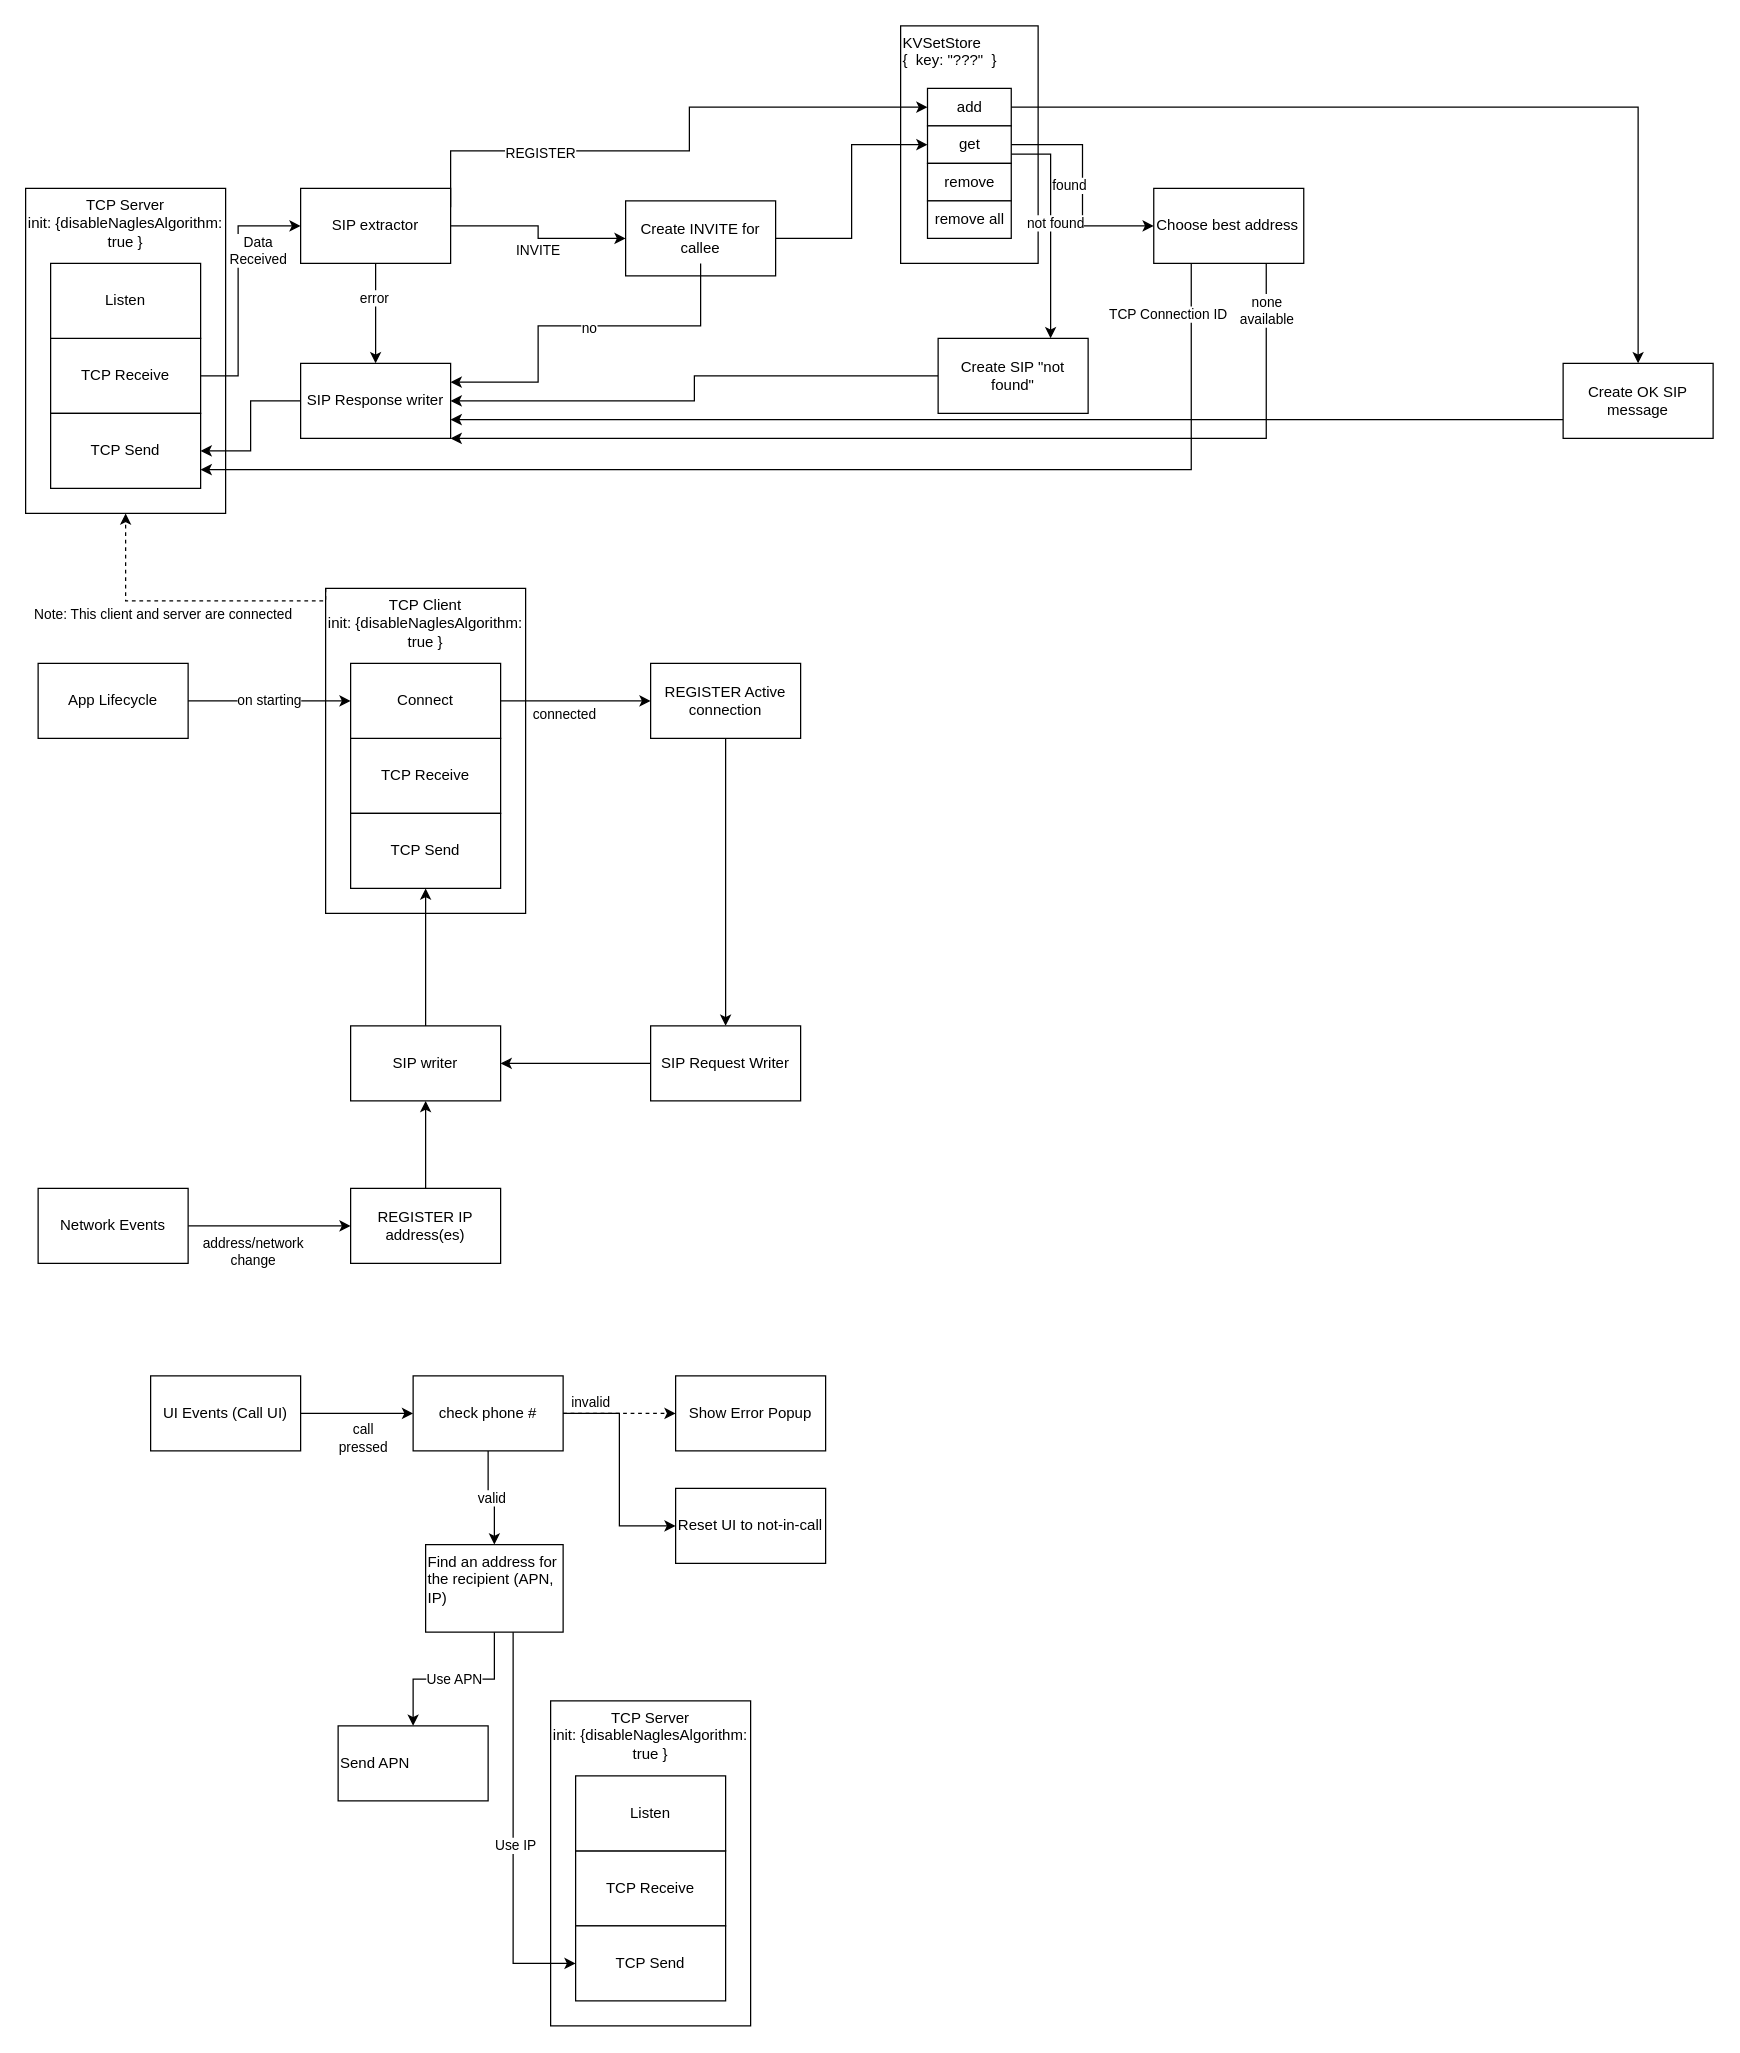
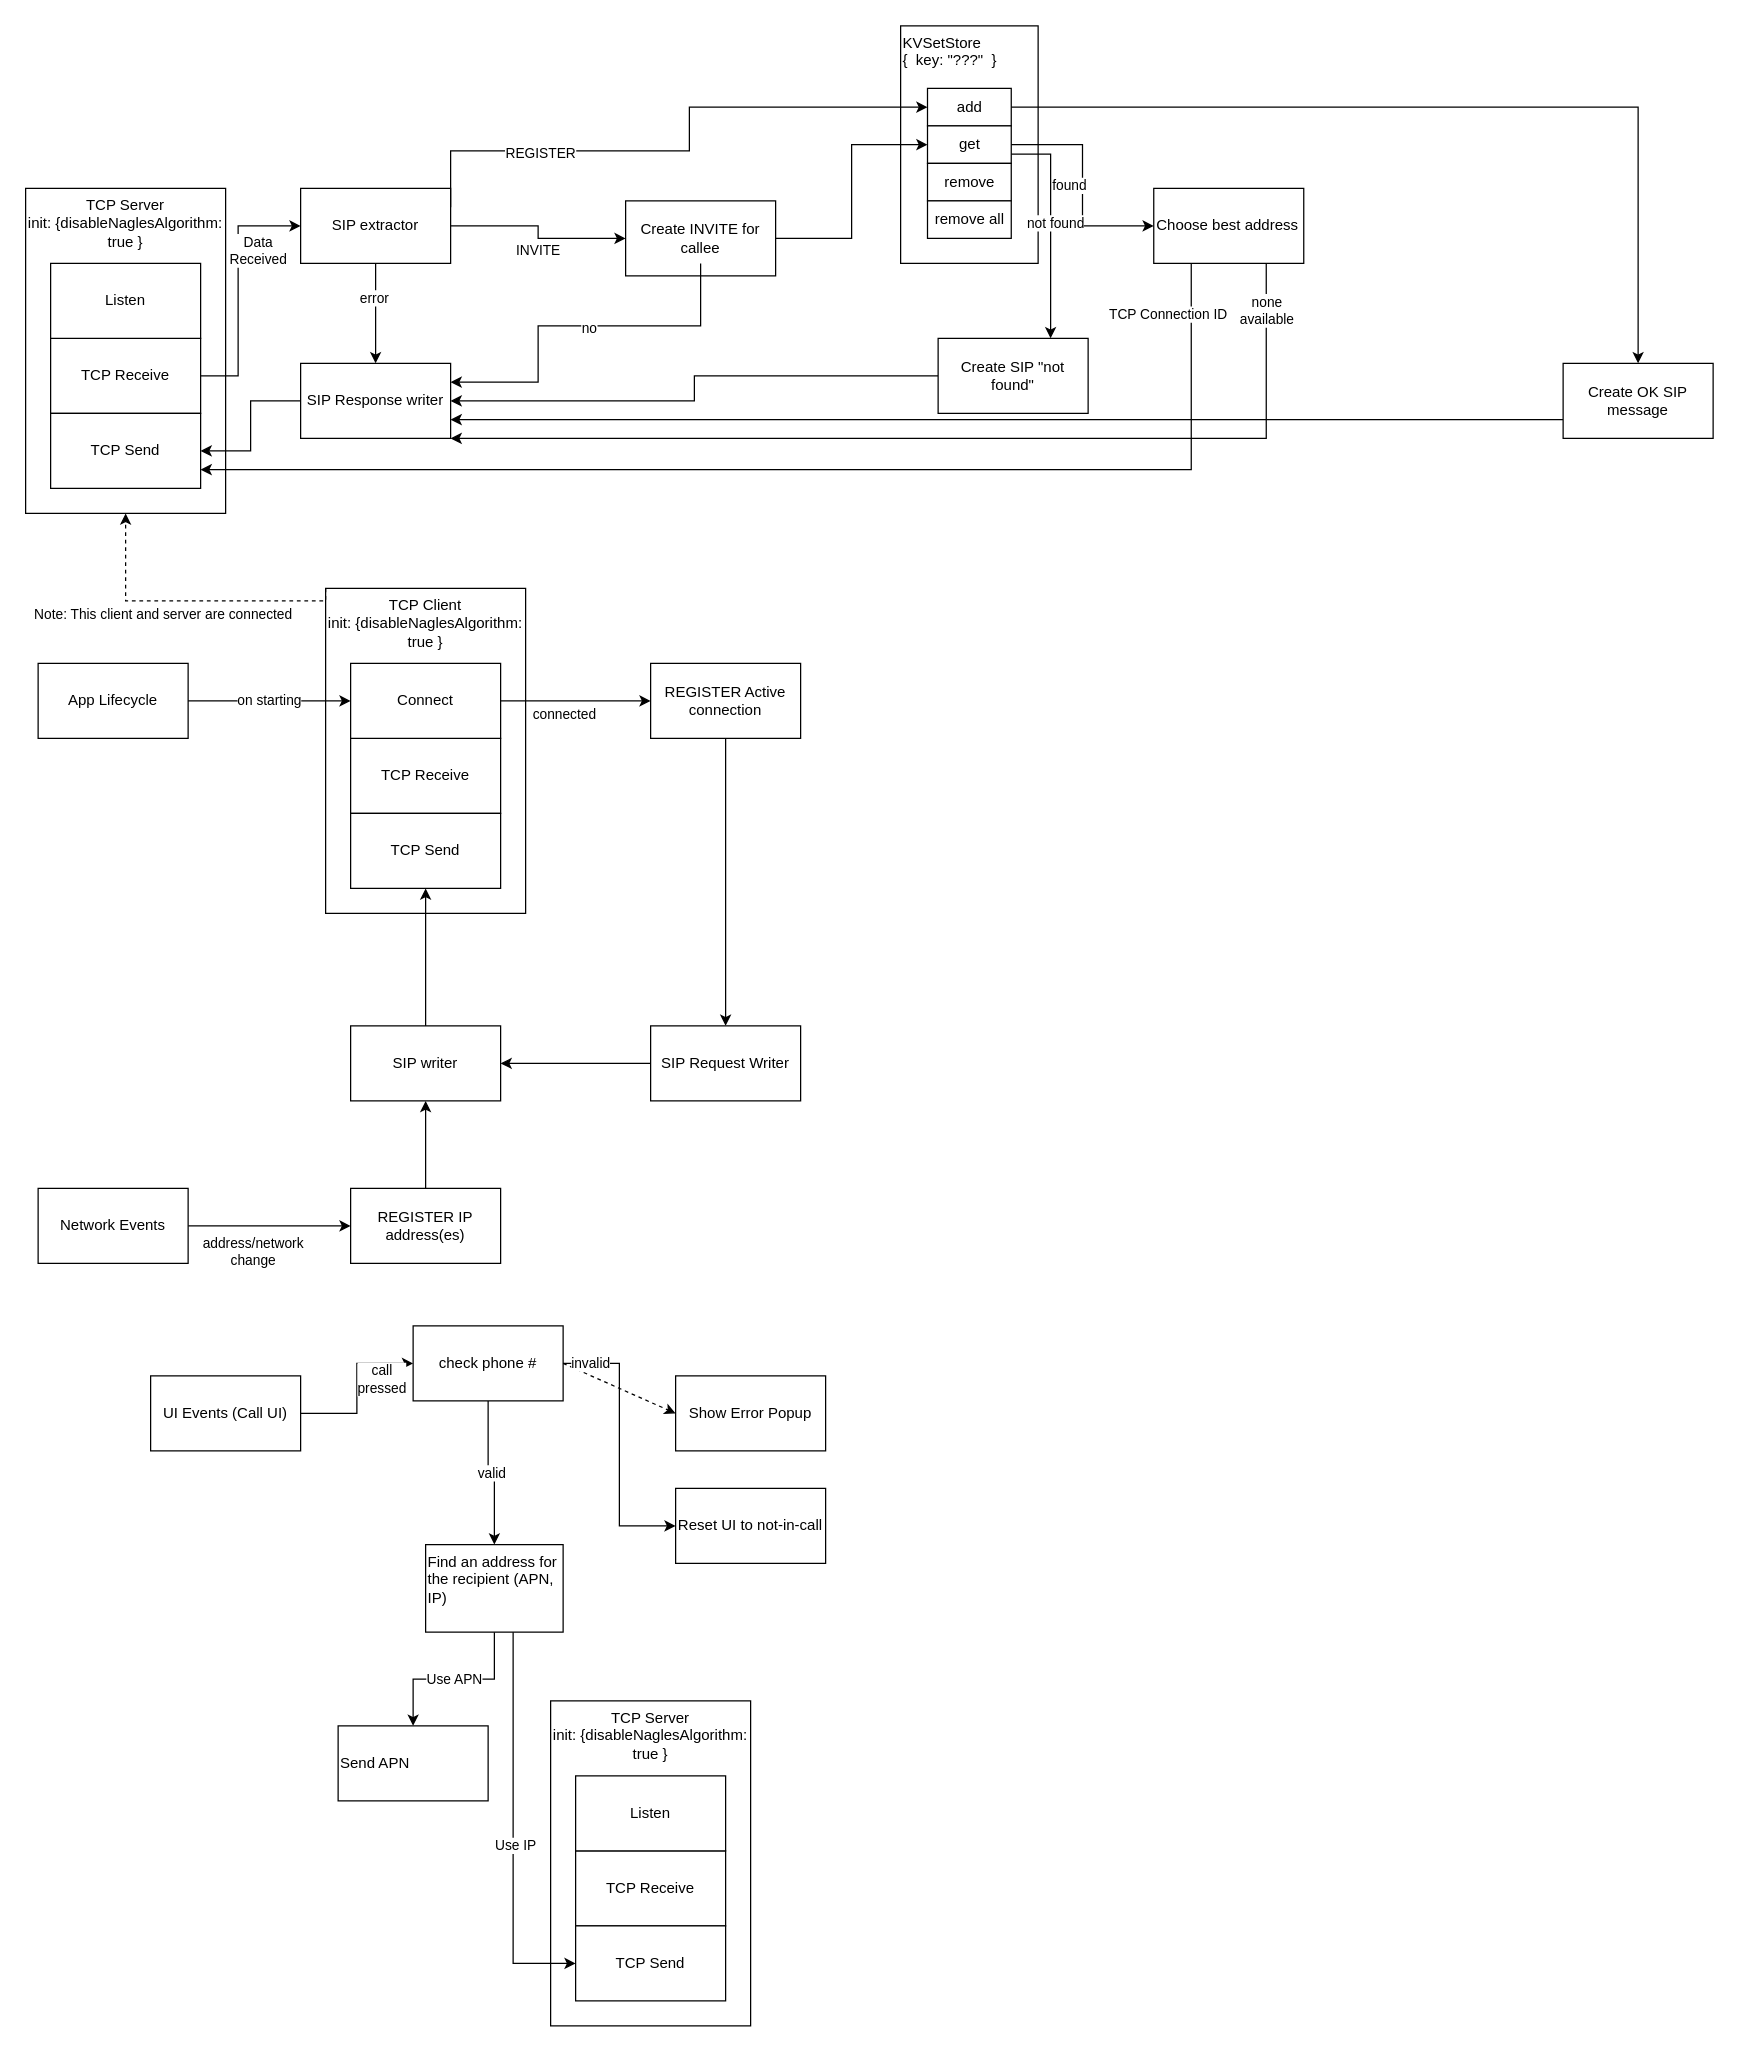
node "check phone #": moved (488, 1413) -> (488, 1363)
